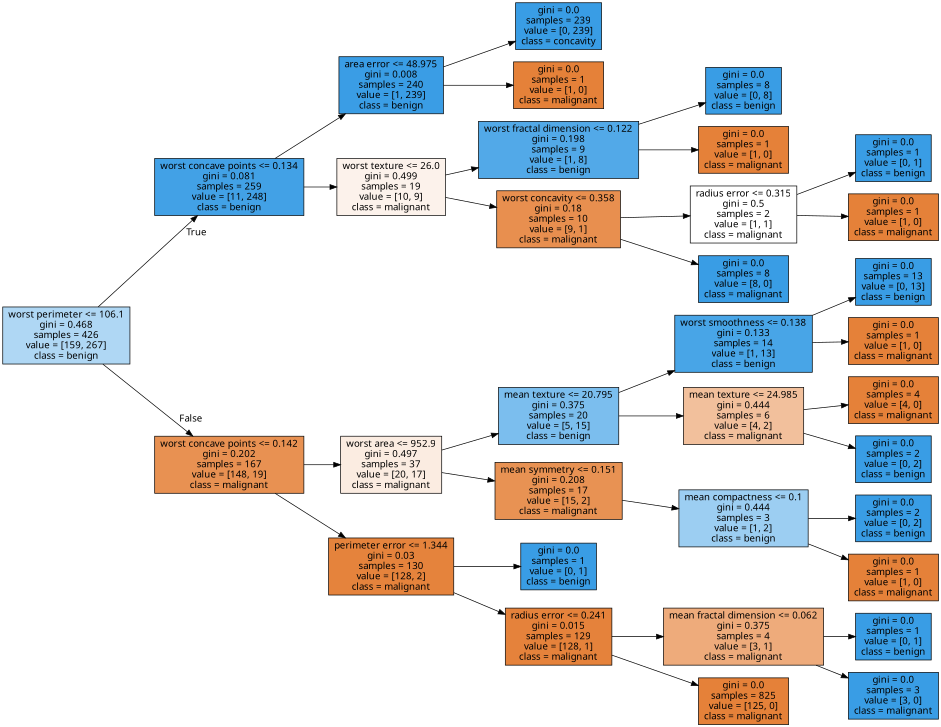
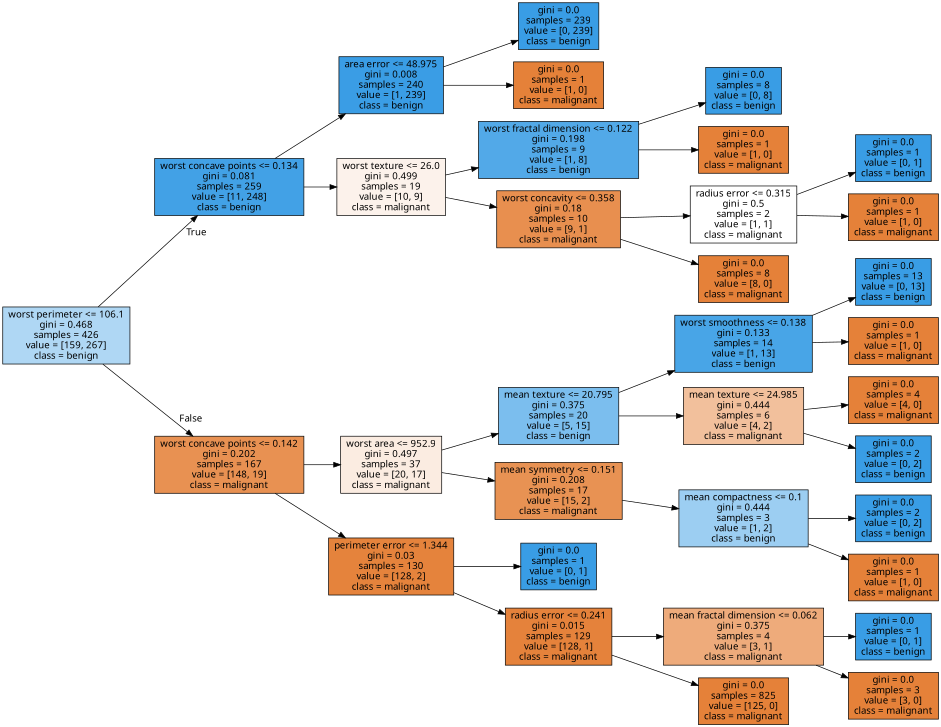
node "gini = 0.0 samples = 239 value = [0, 239] class = concavity": label "gini = 0.0 samples = 239 value = [0, 239] class = concavity" -> "gini = 0.0 samples = 239 value = [0, 239] class = benign"
node "gini = 0.0 samples = 8 value = [8, 0] class = malignant": fillcolor #399de5 -> #e58139
node "gini = 0.0 samples = 3 value = [3, 0] class = malignant": fillcolor #399de5 -> #e58139
